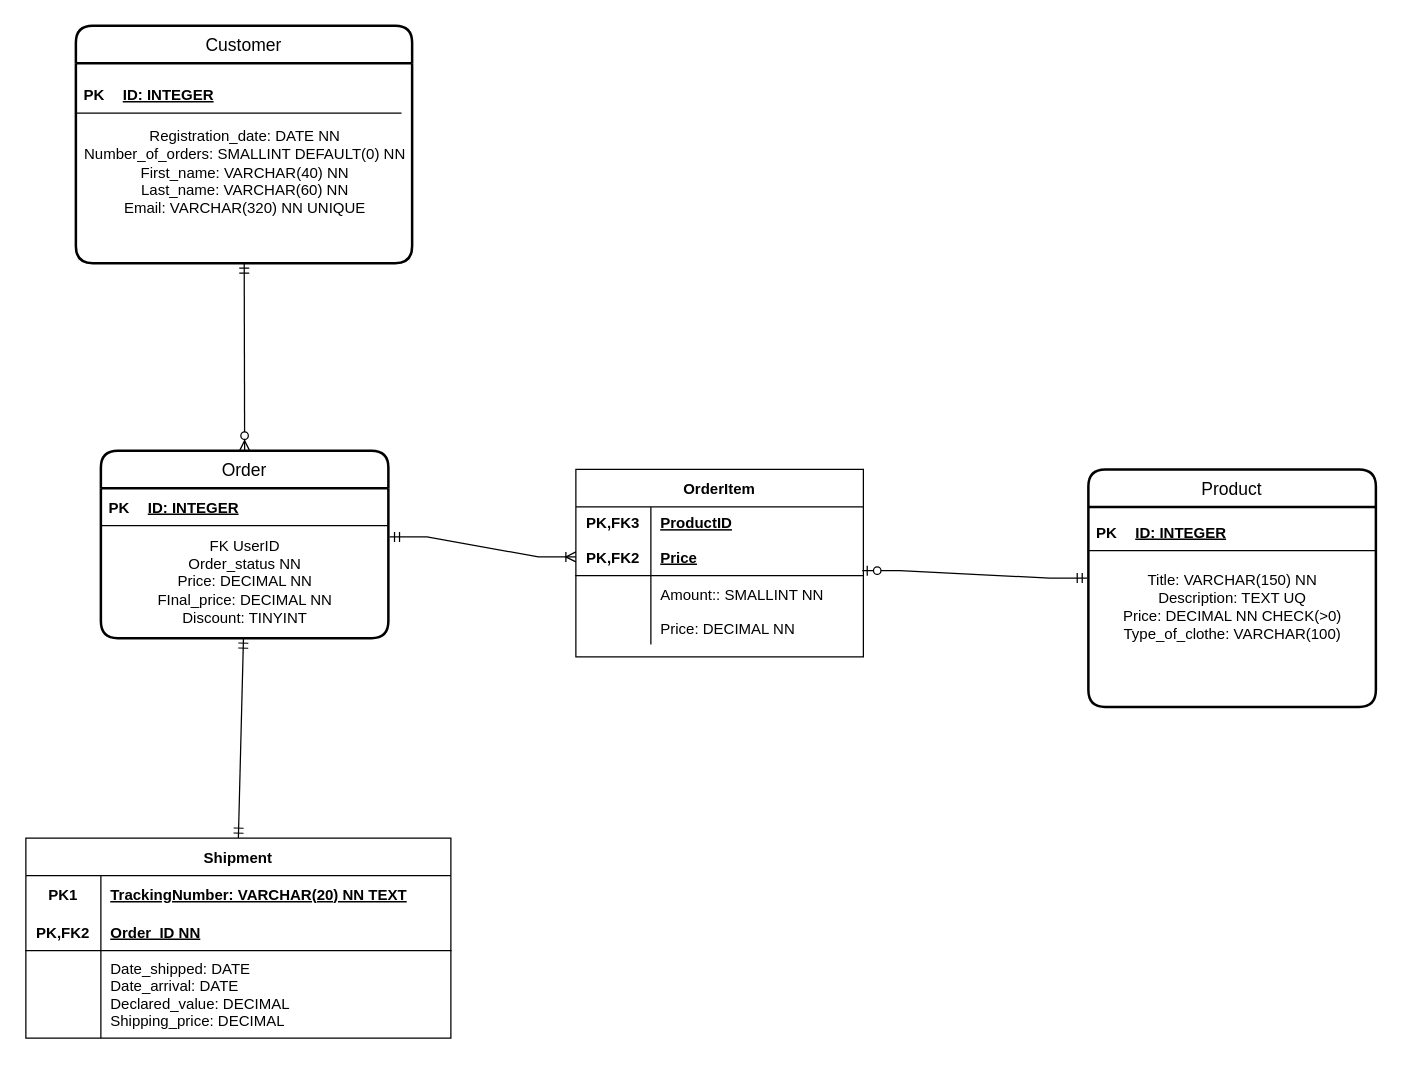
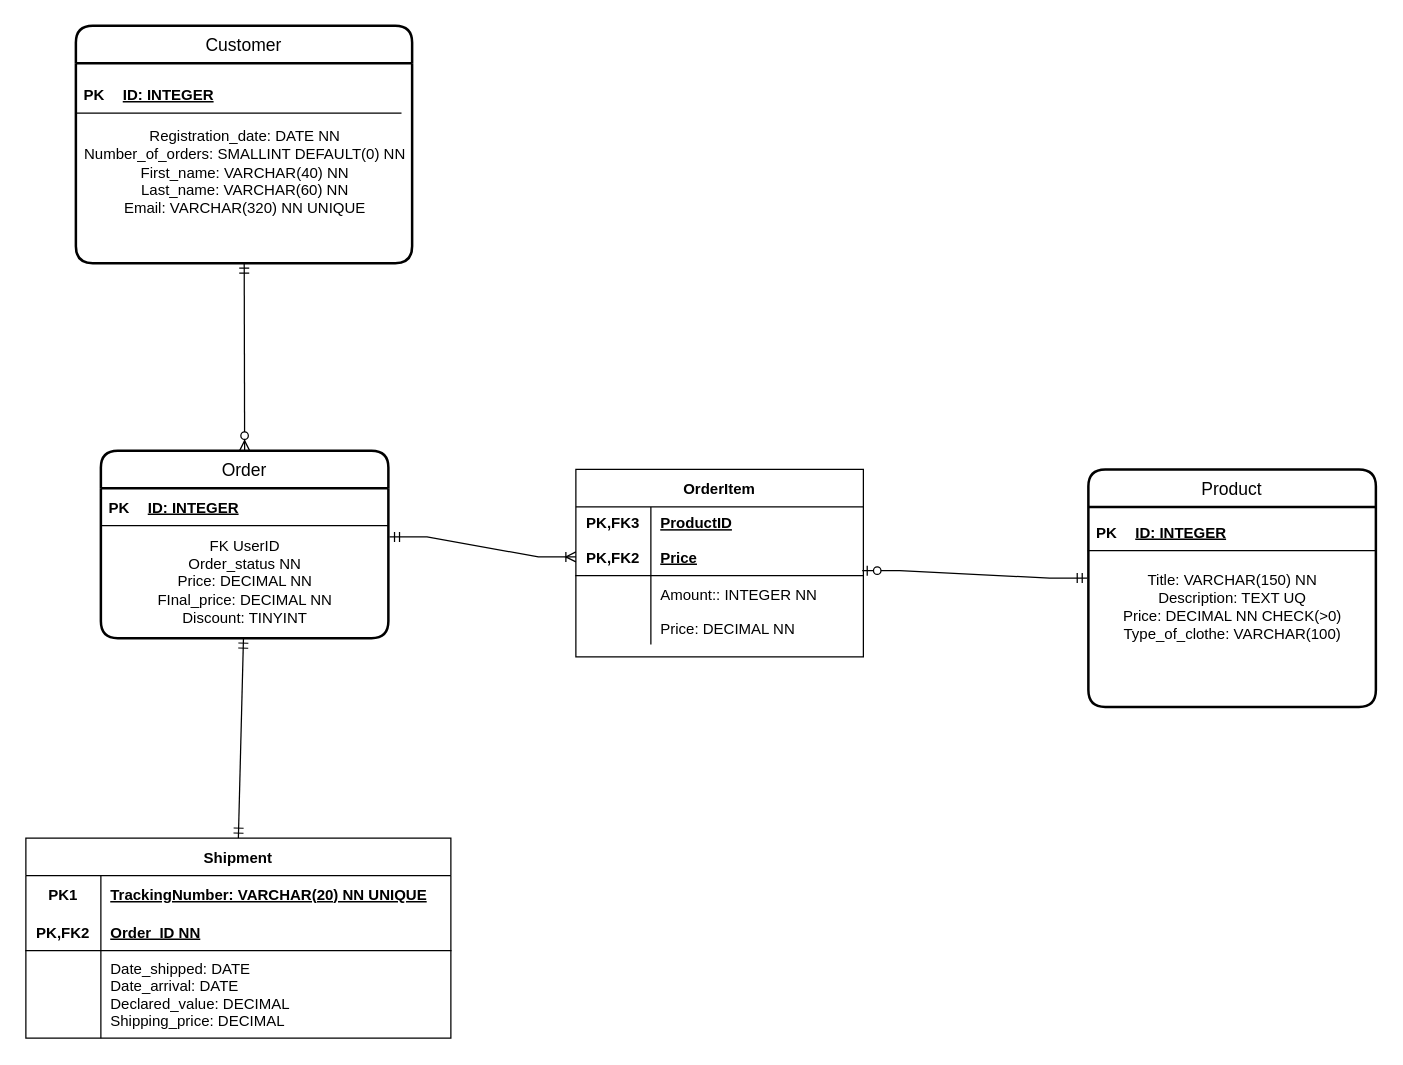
node "Amount:: SMALLINT NN": label "Amount:: SMALLINT NN" -> "Amount:: INTEGER NN"
node "TrackingNumber: VARCHAR(20) NN TEXT": label "TrackingNumber: VARCHAR(20) NN TEXT" -> "TrackingNumber: VARCHAR(20) NN UNIQUE"
